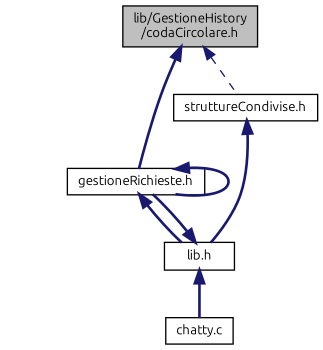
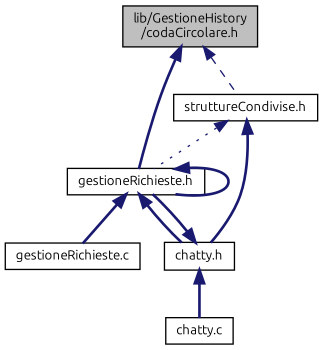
edge "gestioneRichieste.h" -> "struttureCondivise.h": added
node "gestioneRichieste.c": added
node "lib.h": label "lib.h" -> "chatty.h"
